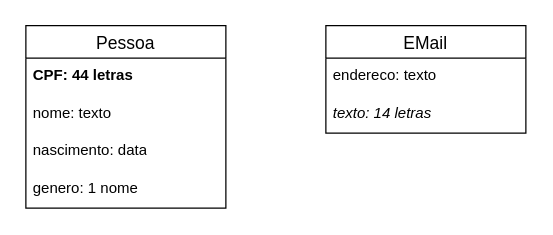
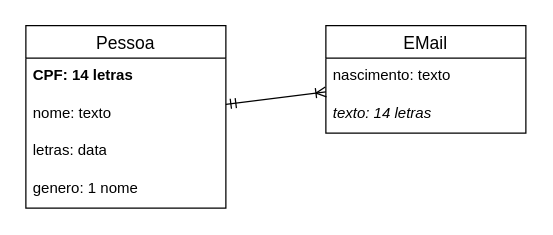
node "CPF: 44 letras": label "CPF: 44 letras" -> "CPF: 14 letras"
node "endereco: texto": label "endereco: texto" -> "nascimento: texto"
edge "EMail" -- "Pessoa": added
node "nascimento: data": label "nascimento: data" -> "letras: data"
